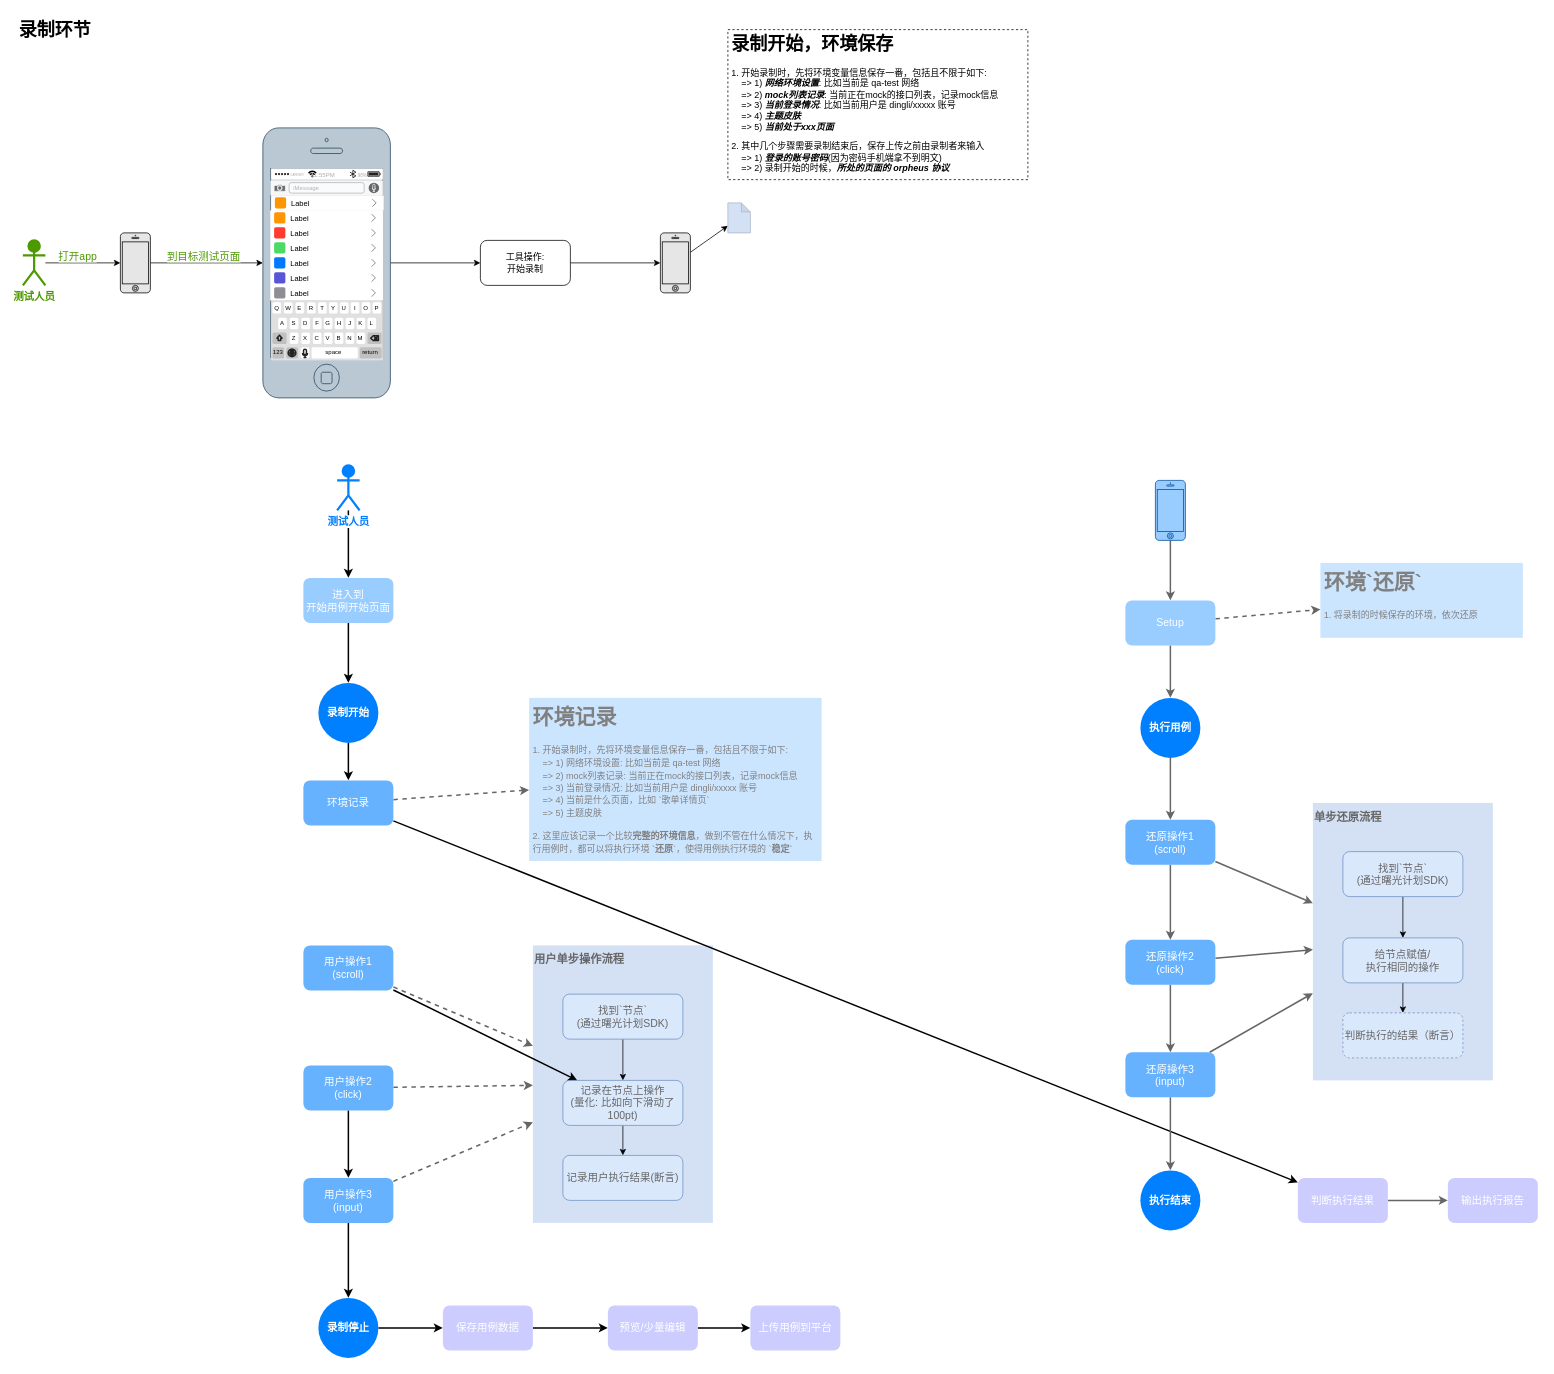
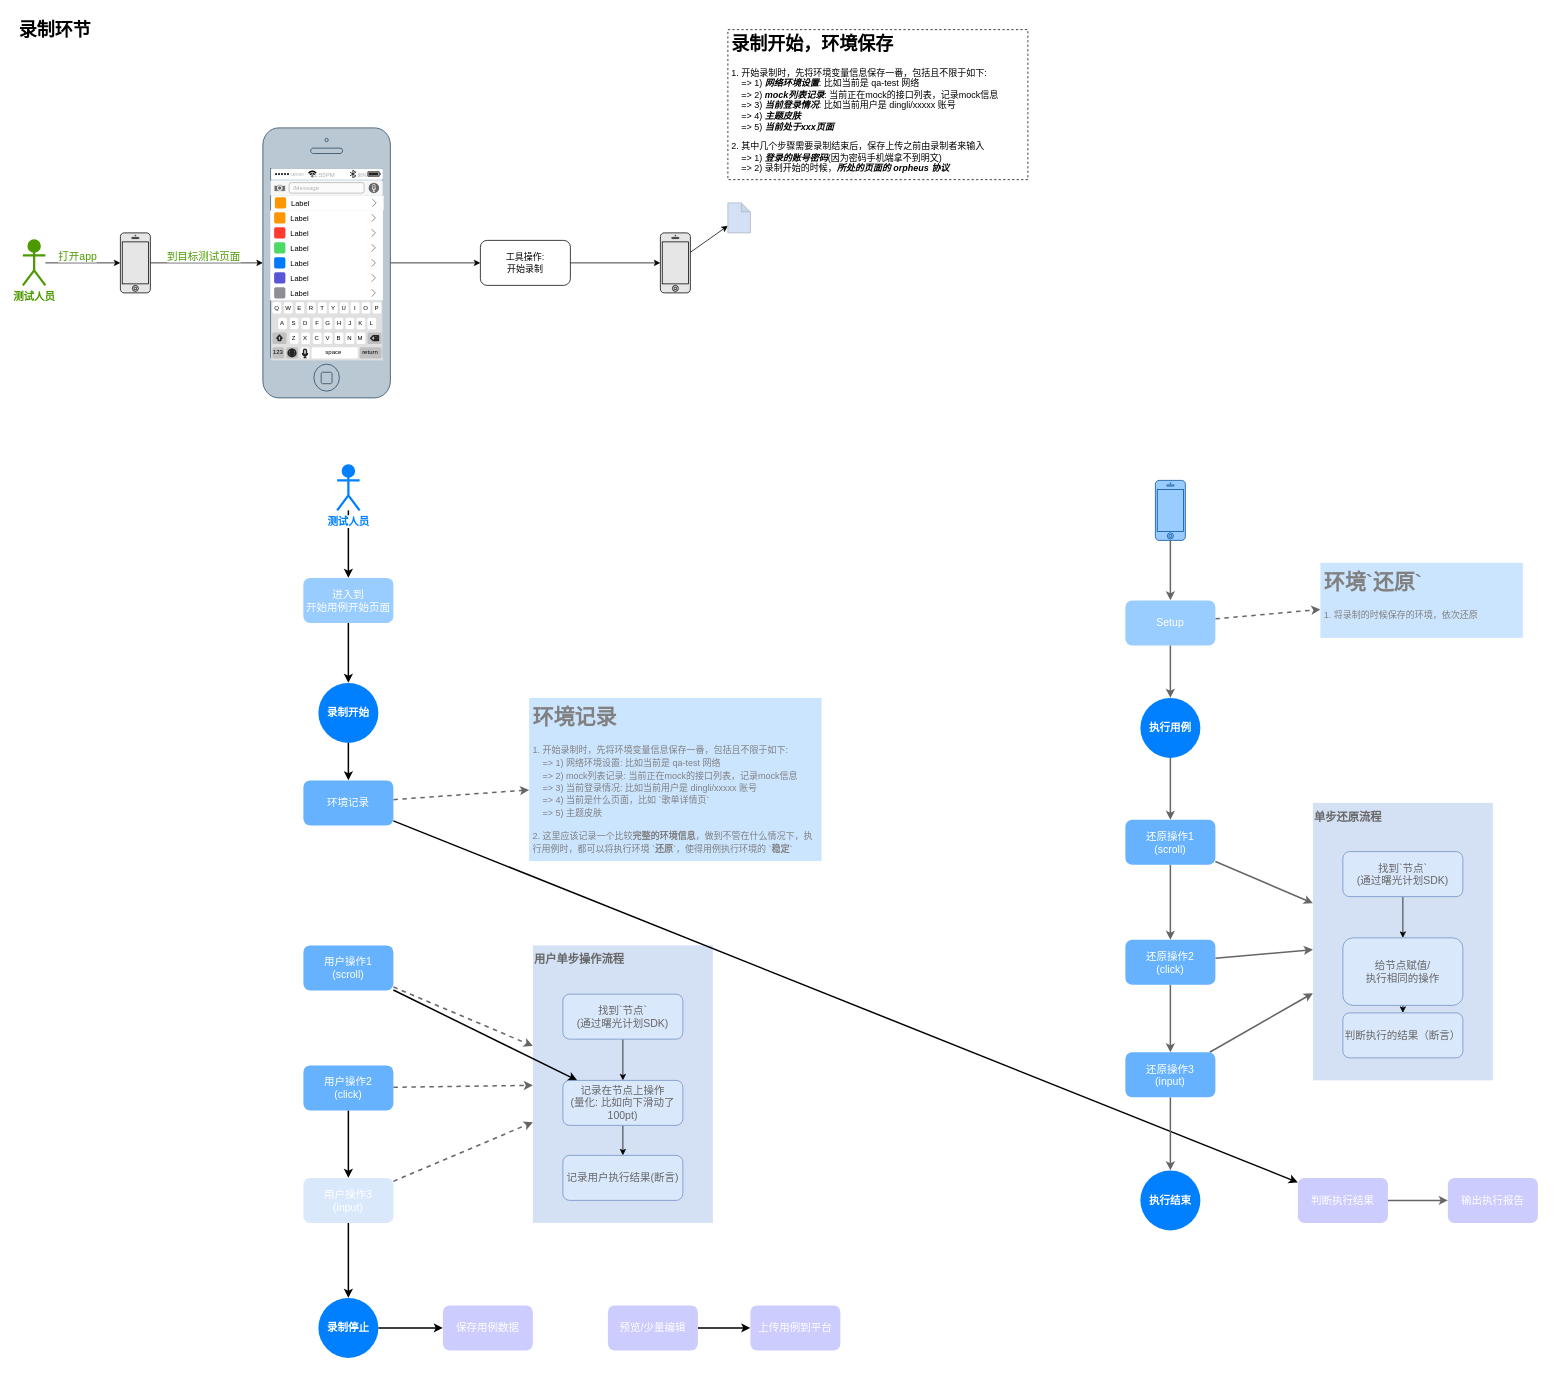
node "给节点赋值/ 执行相同的操作": size 120x45 -> 120x68
node "判断执行的结果（断言）": style dashed -> solid
node "用户操作3 (input)": fillcolor #66b2ff -> #dae8fc
edge "保存用例数据" -> "预览/少量编辑": removed
